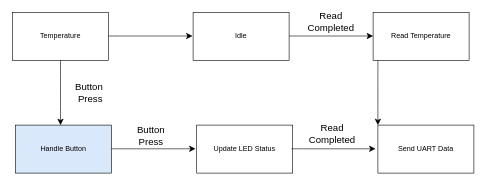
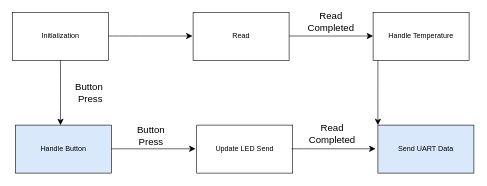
node "Temperature": label "Temperature" -> "Initialization"
node "Idle": label "Idle" -> "Read"
node "Read Temperature": label "Read Temperature" -> "Handle Temperature"
node "Update LED Status": label "Update LED Status" -> "Update LED Send"
node "Send UART Data": fillcolor #ffffff -> #dae8fc
